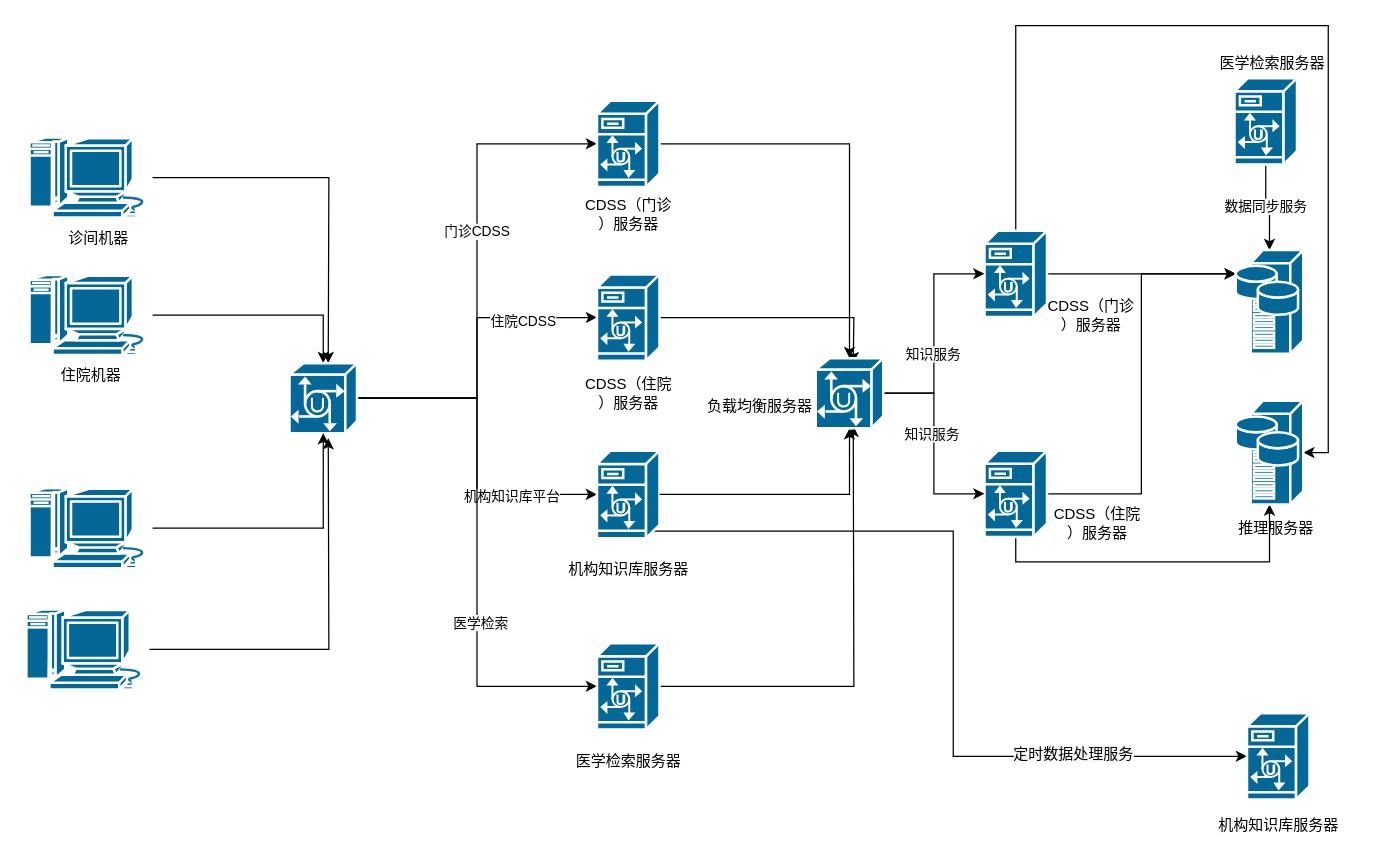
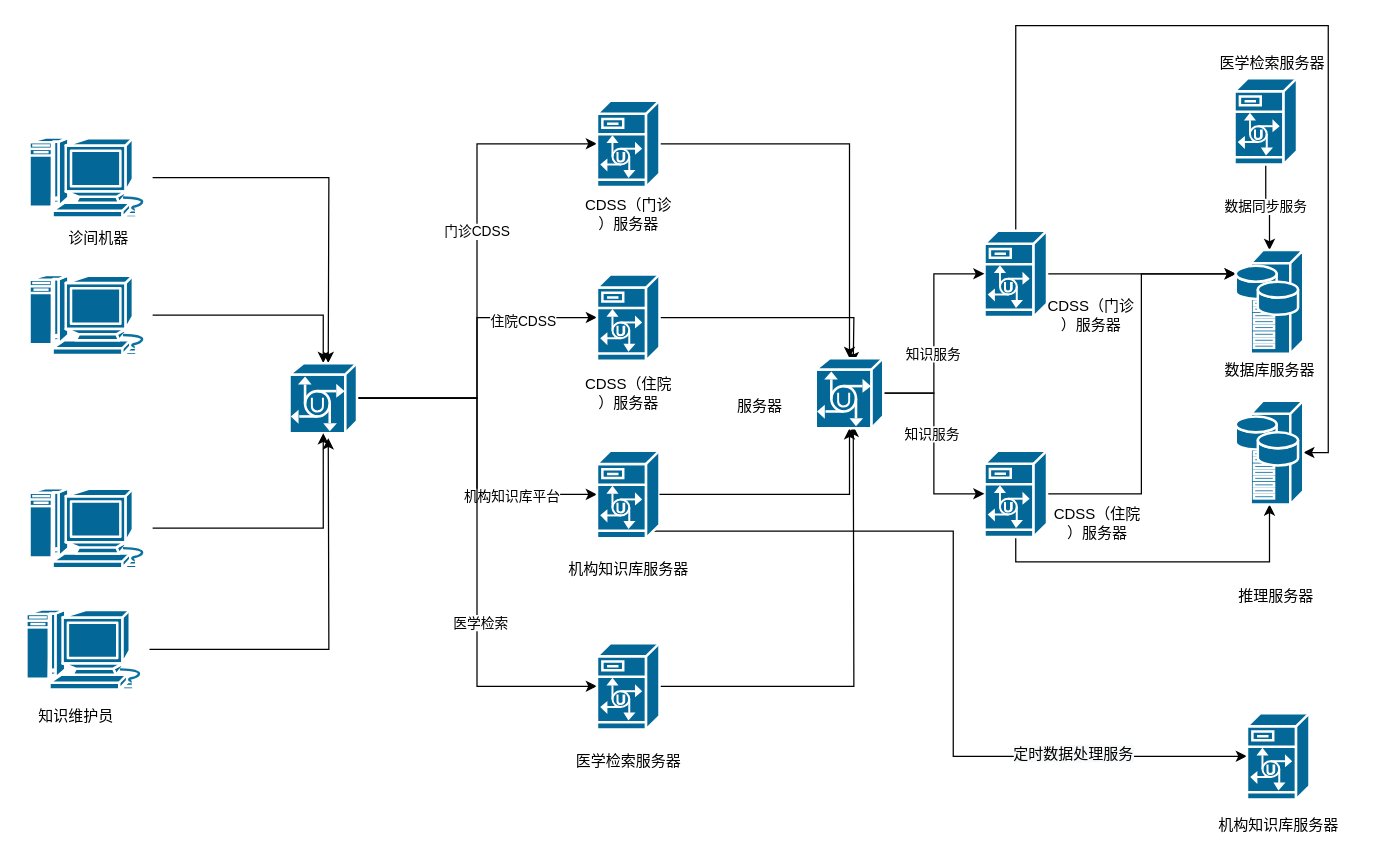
node "数据库服务器": added
node "住院机器": removed
node "负载均衡服务器": label "负载均衡服务器" -> "服务器"
node "推理服务器": moved (1276, 528) -> (1276, 597)
node "知识维护员": added
